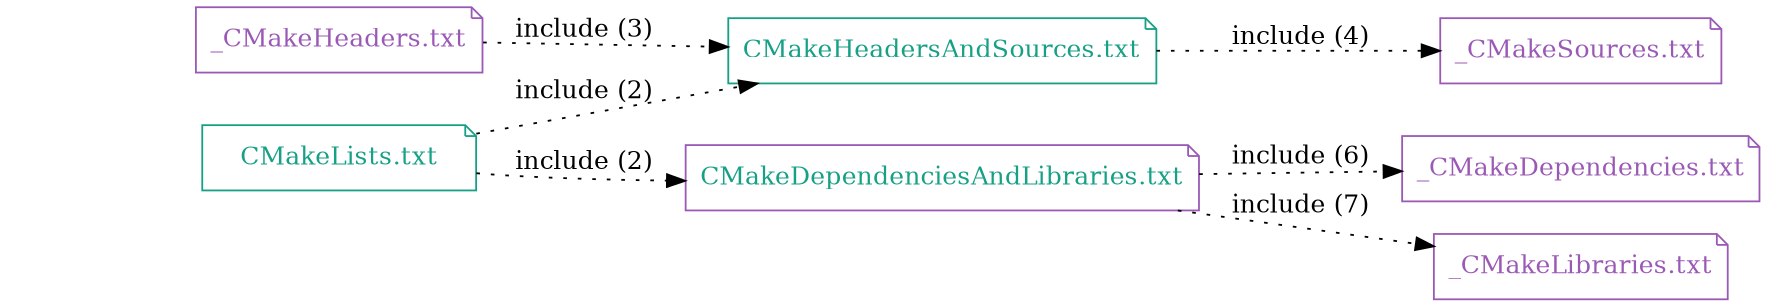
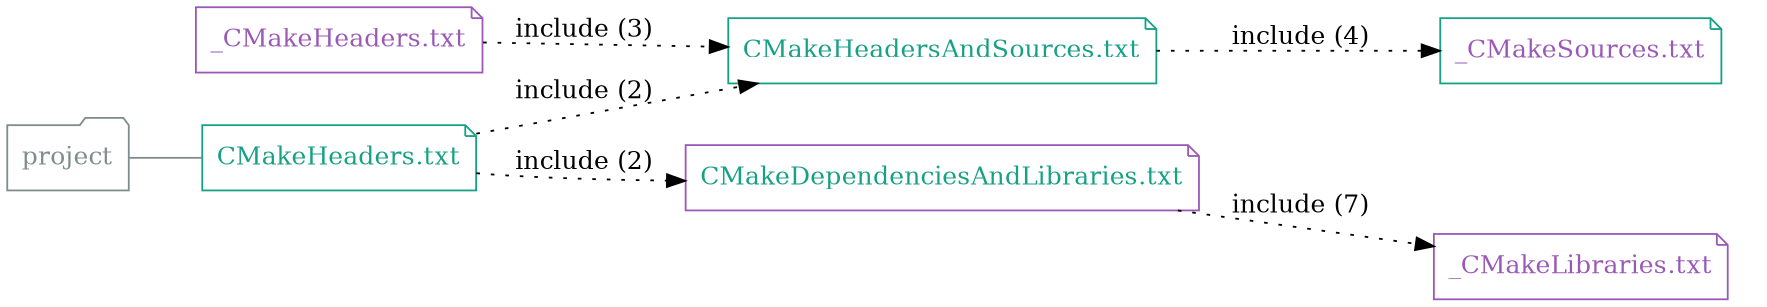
node "_CMakeSources.txt": color #9b59b6 -> #16a085
node "project": added
node "CMakeLists.txt": label "CMakeLists.txt" -> "CMakeHeaders.txt"
node "_CMakeDependencies.txt": removed
